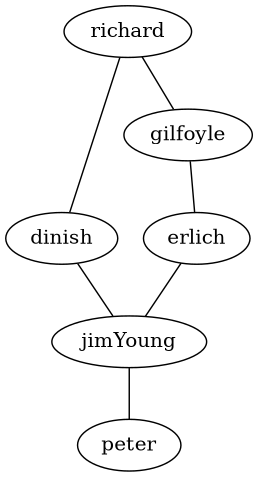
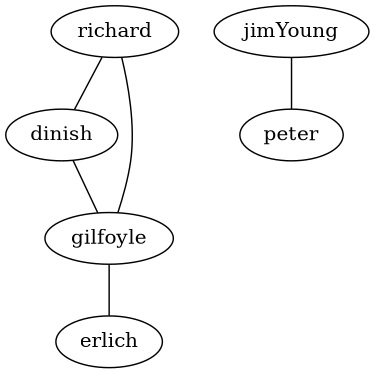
edge "dinish" -- "jimYoung": now "dinish" -- "gilfoyle"
edge "erlich" -- "jimYoung": removed
